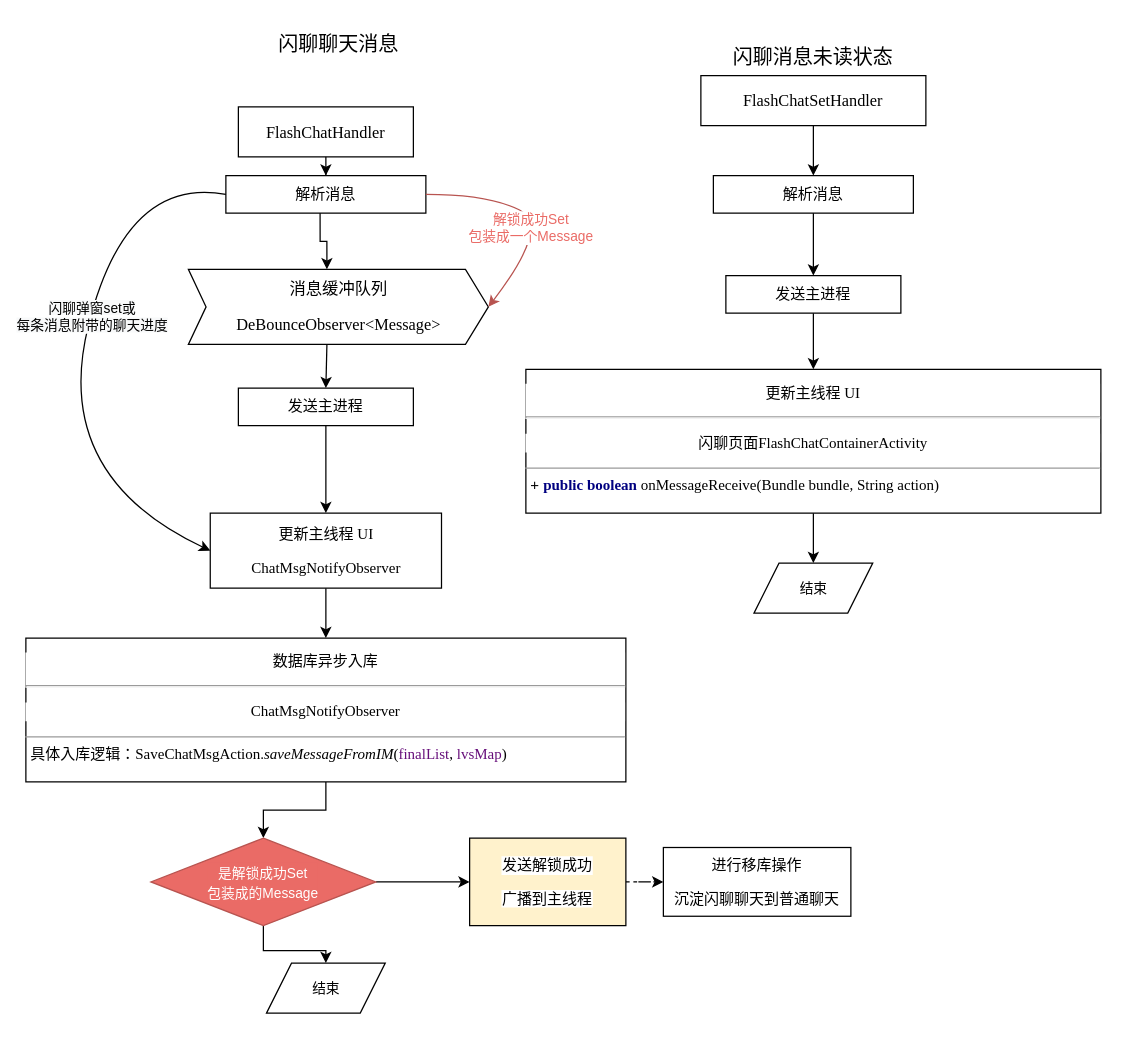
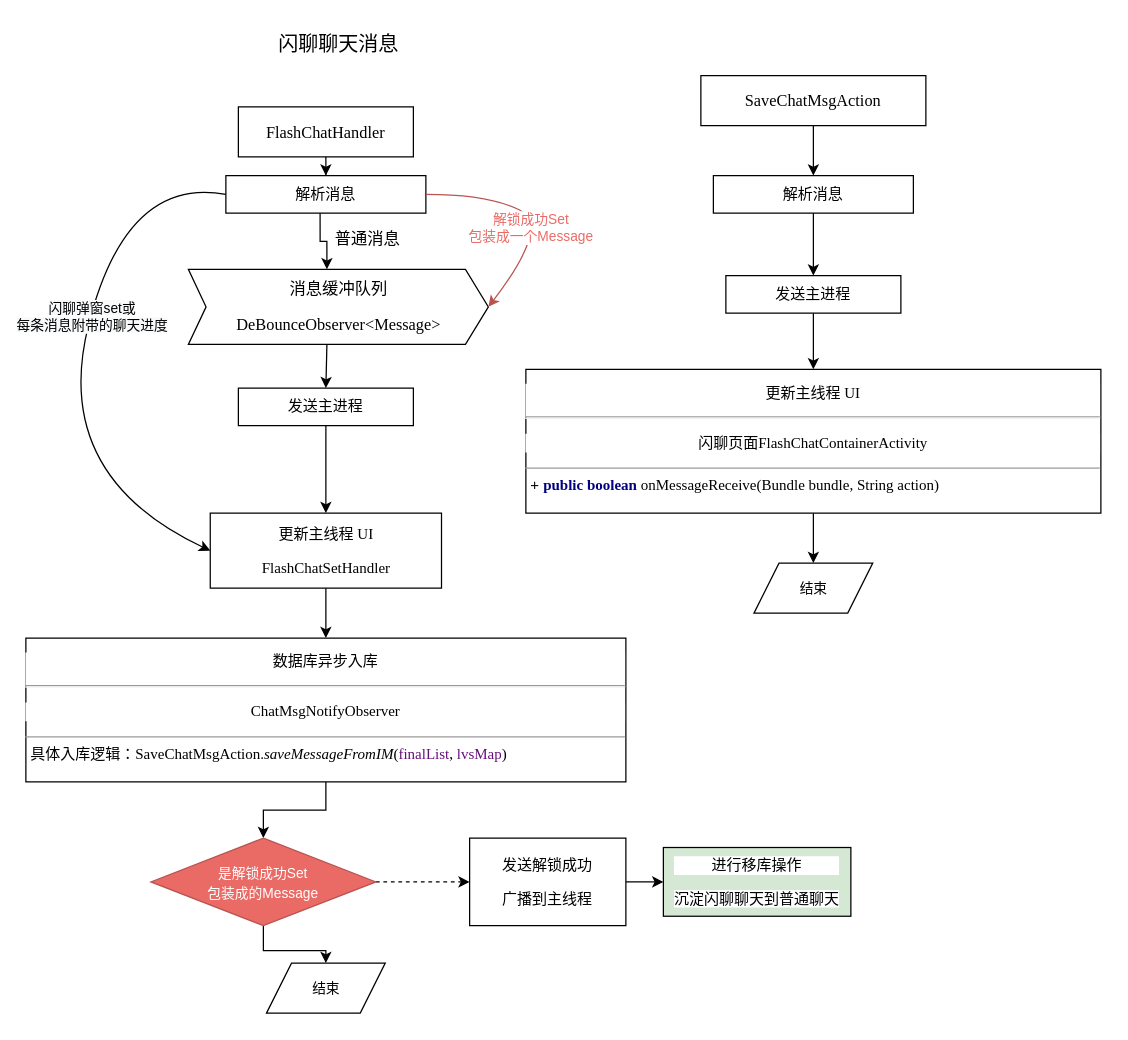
node "闪聊消息未读状态": removed
node "FlashChatSetHandler": label "FlashChatSetHandler" -> "SaveChatMsgAction"
node "普通消息": added
node "更新主线程 UIChatMsgNotifyObserver": label "更新主线程 UIChatMsgNotifyObserver" -> "更新主线程 UIFlashChatSetHandler"
edge "是解锁成功Set包装成的Message" -> "发送解锁成功广播到主线程": style solid -> dashed
node "发送解锁成功广播到主线程": fillcolor #fff2cc -> #ffffff
edge "发送解锁成功广播到主线程" -> "进行移库操作沉淀闪聊聊天到普通聊天": style dashed -> solid
node "进行移库操作沉淀闪聊聊天到普通聊天": fillcolor #ffffff -> #d5e8d4
